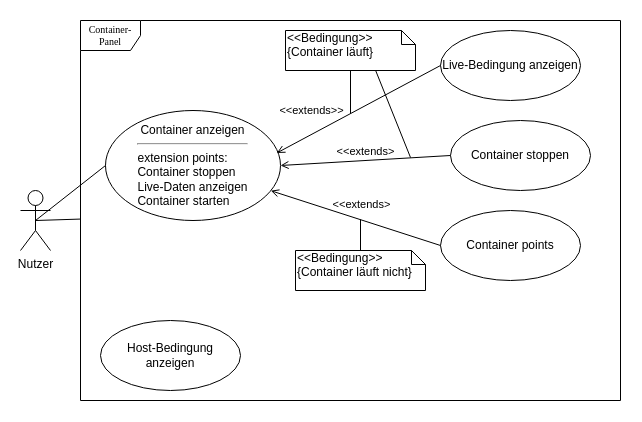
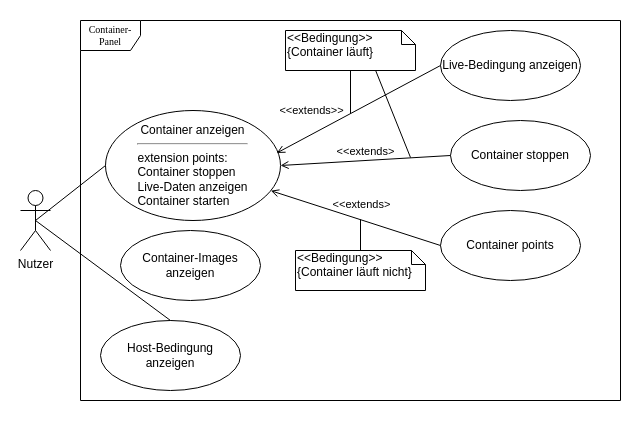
edge "Container-Panel" -- "Nutzer": now "Host-Bedingung anzeigen" -- "Nutzer"
node "Container-Images anzeigen": added
